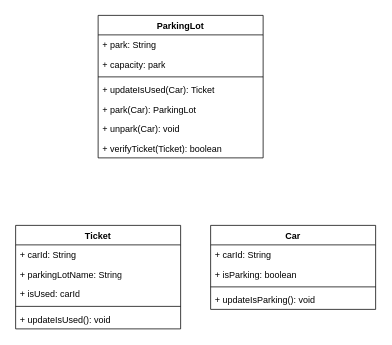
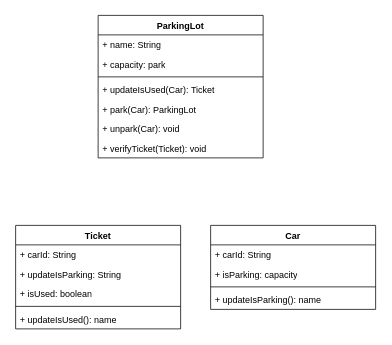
node "+ park: String": label "+ park: String" -> "+ name: String"
node "+ verifyTicket(Ticket): boolean": label "+ verifyTicket(Ticket): boolean" -> "+ verifyTicket(Ticket): void"
node "+ parkingLotName: String": label "+ parkingLotName: String" -> "+ updateIsParking: String"
node "+ isParking: boolean": label "+ isParking: boolean" -> "+ isParking: capacity"
node "+ isUsed: carId": label "+ isUsed: carId" -> "+ isUsed: boolean"
node "+ updateIsParking(): void": label "+ updateIsParking(): void" -> "+ updateIsParking(): name"
node "+ updateIsUsed(): void": label "+ updateIsUsed(): void" -> "+ updateIsUsed(): name"
